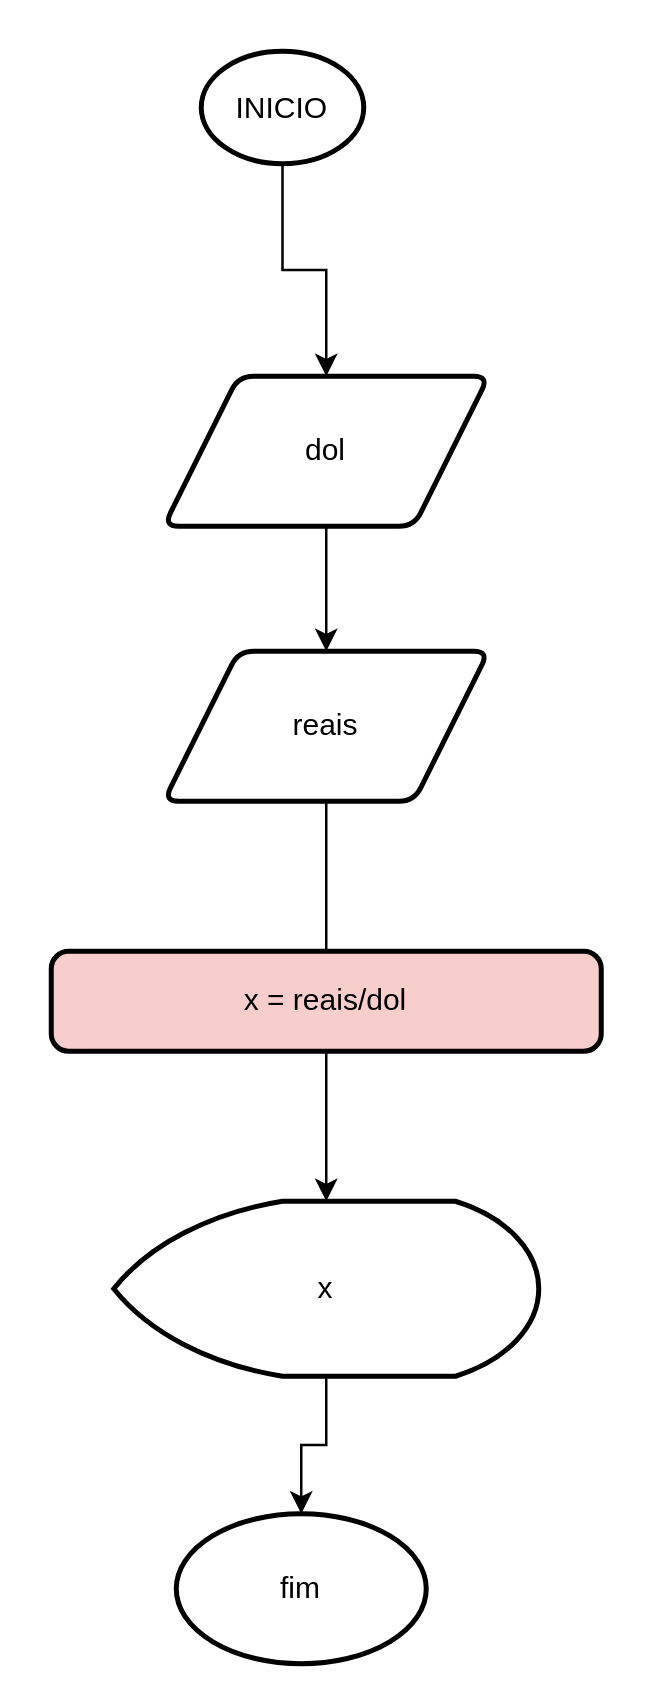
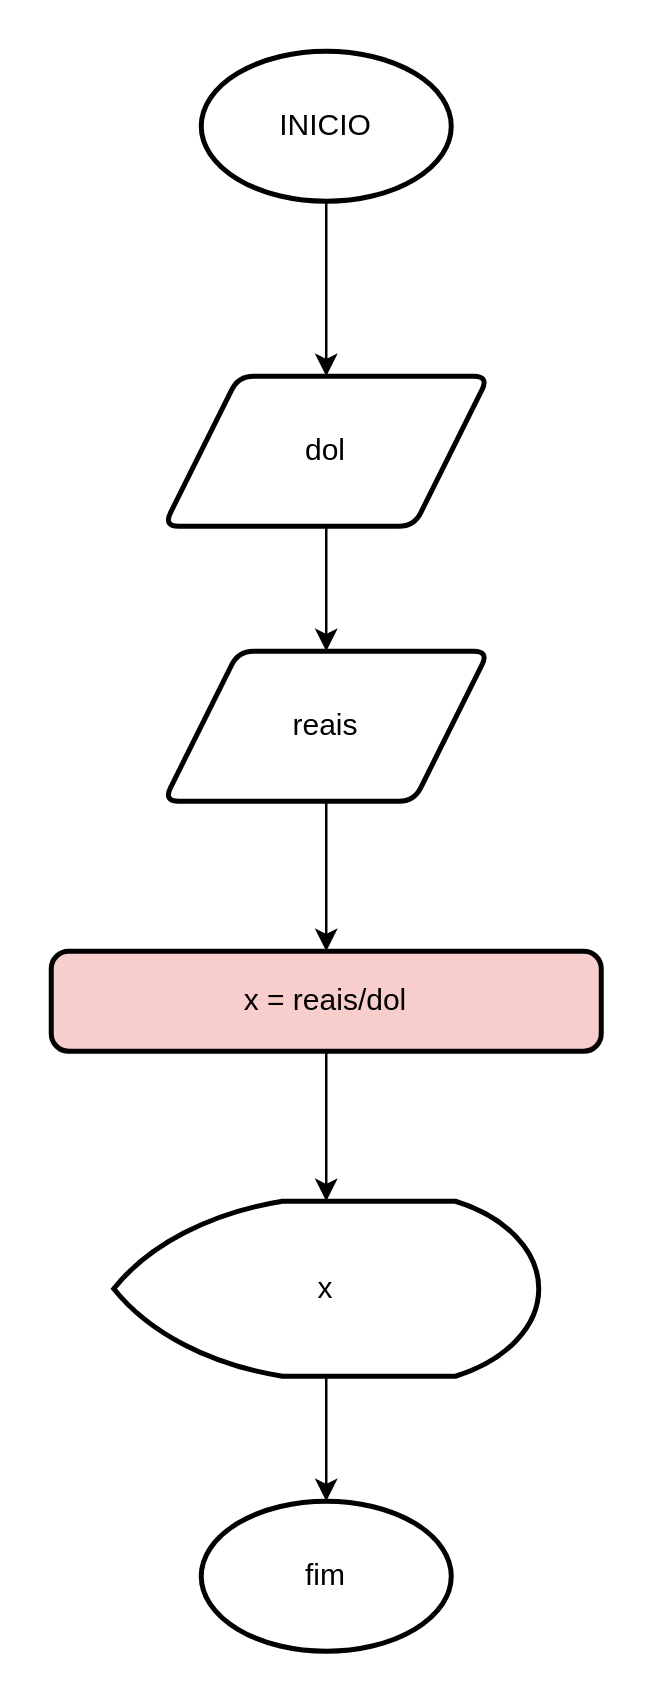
node "INICIO": size 163x113 -> 250x150
edge "reais" -- "x = reais/dol": arrowhead none -> classic
node "fim": moved (301, 1589) -> (326, 1576)
